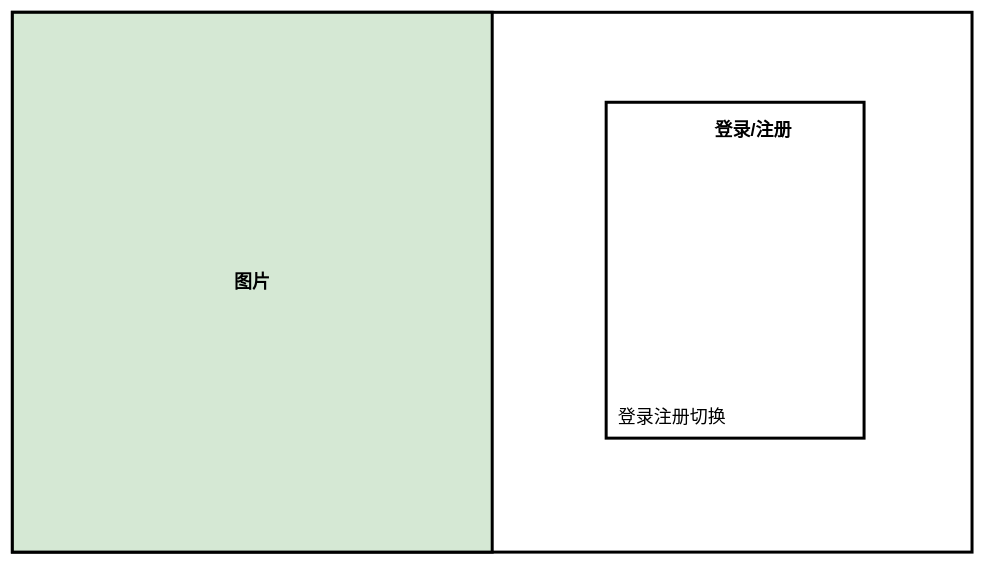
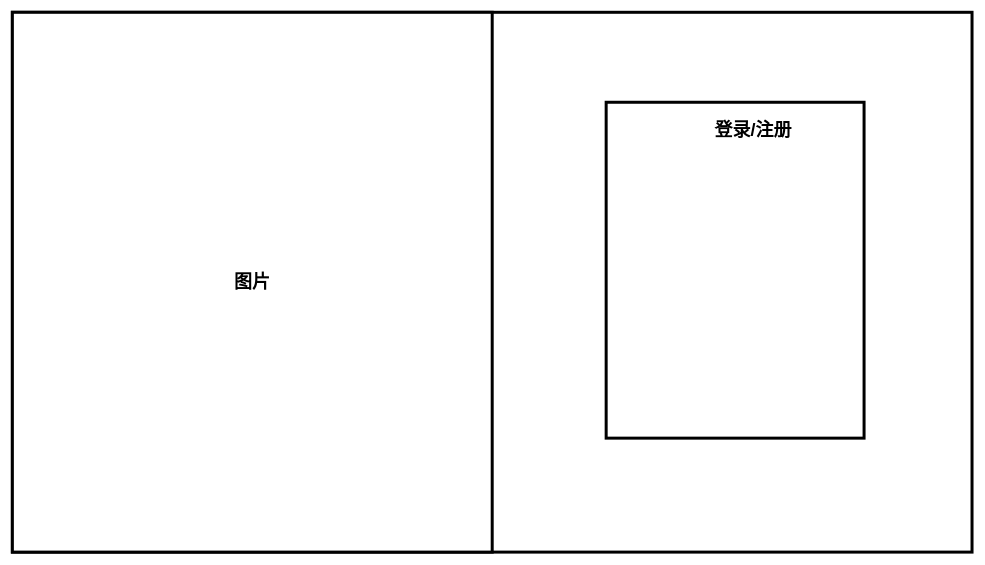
node "图片": fillcolor #d5e8d4 -> #ffffff
node "登录注册切换": removed
